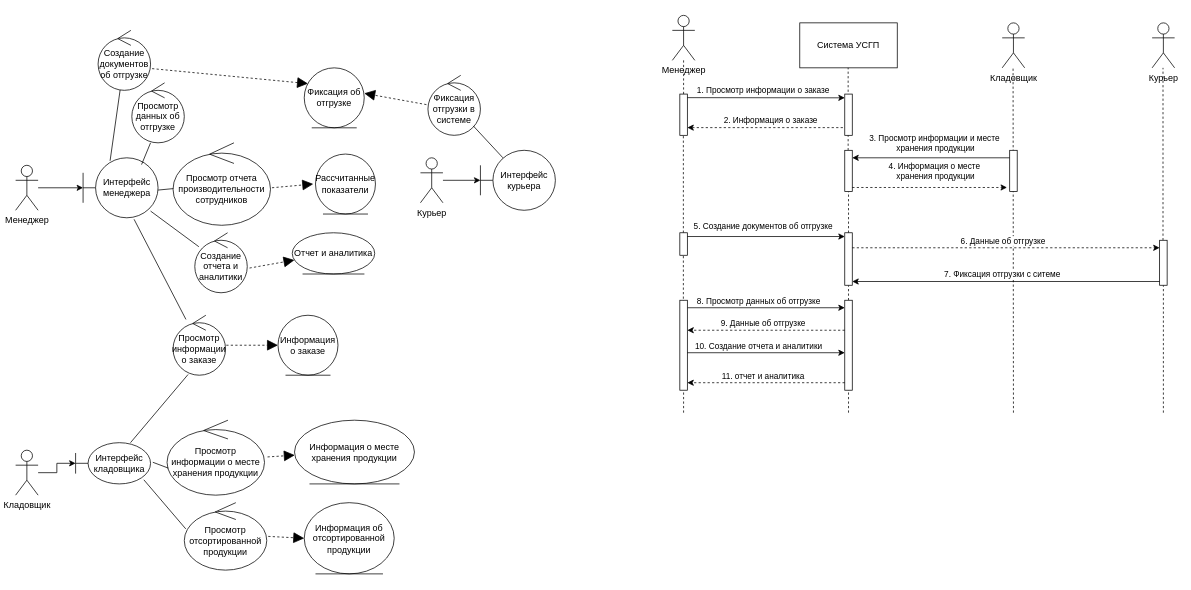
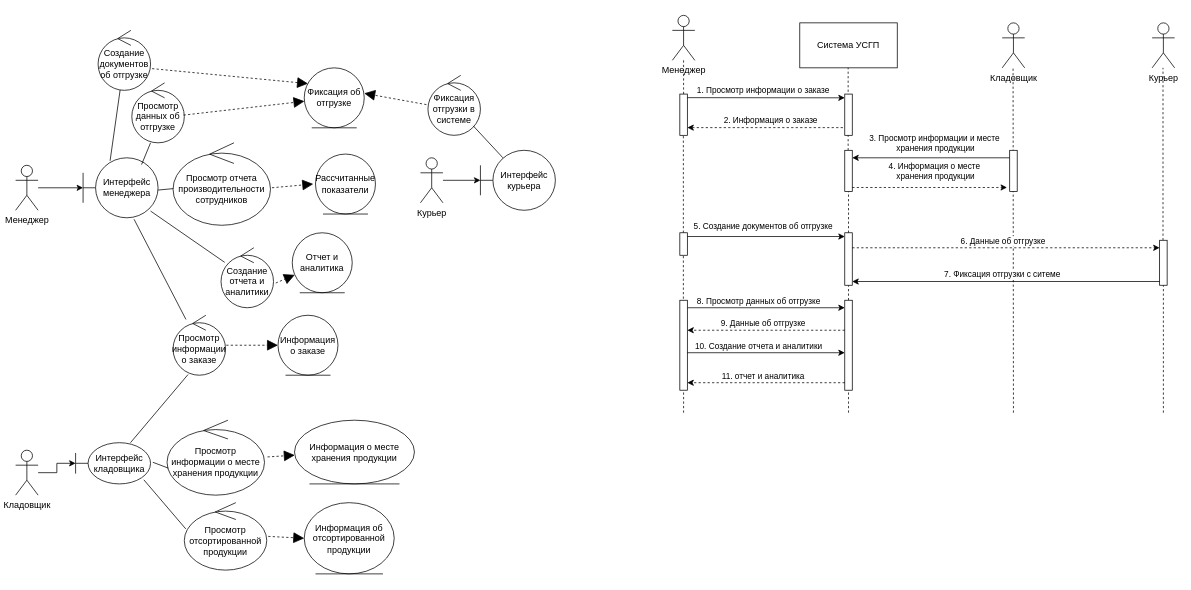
edge "Просмотр данных об отгрузке" -> "Фиксация об отгрузке": added
node "Отчет и аналитика": size 83x41 -> 60x60
node "Создание отчета и аналитики": moved (221, 263) -> (247, 278)
